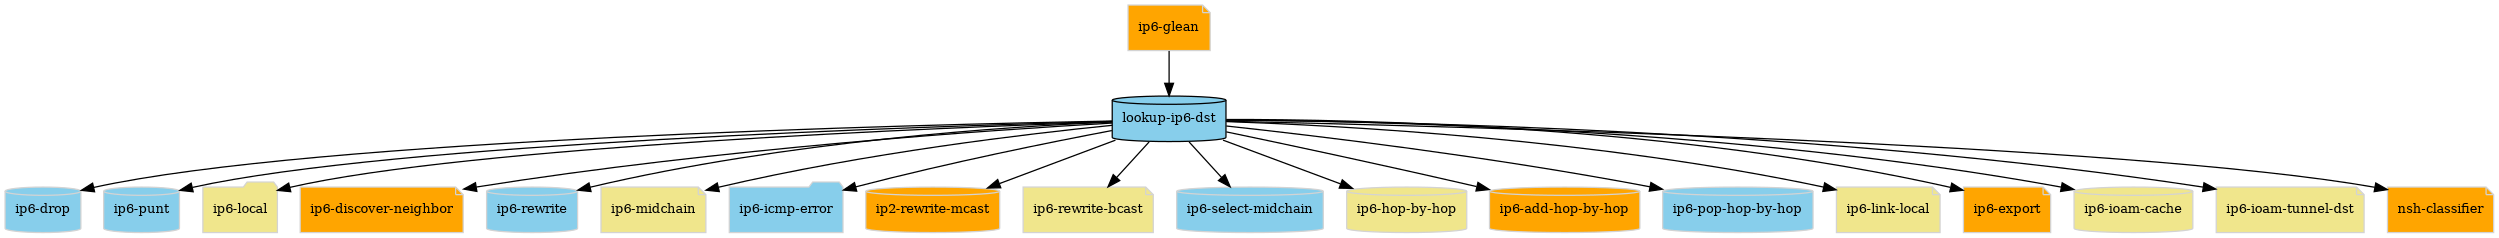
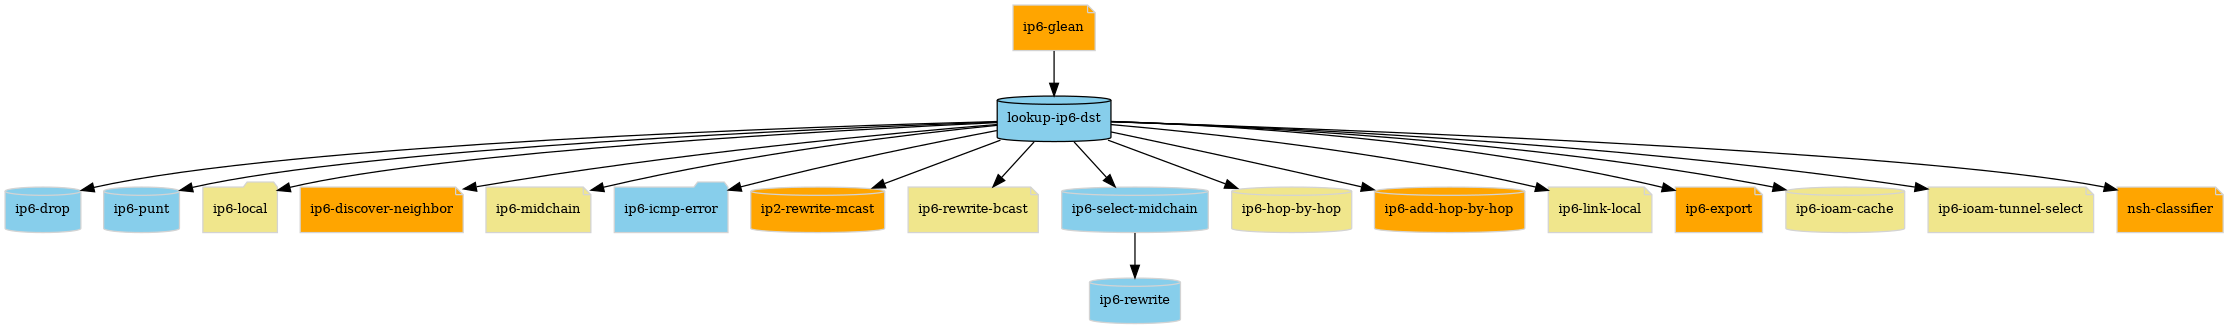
edge "lookup-ip6-dst" -> "ip6-rewrite": now "ip6-select-midchain" -> "ip6-rewrite"
node "ip6-pop-hop-by-hop": removed
node "ip6-ioam-tunnel-dst": label "ip6-ioam-tunnel-dst" -> "ip6-ioam-tunnel-select"
